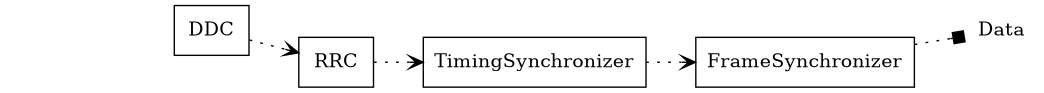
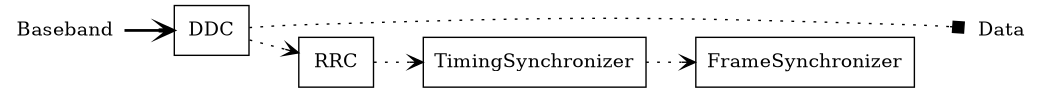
node "Baseband": added
edge "FrameSynchronizer" -> "Data": now "DDC" -> "Data"
